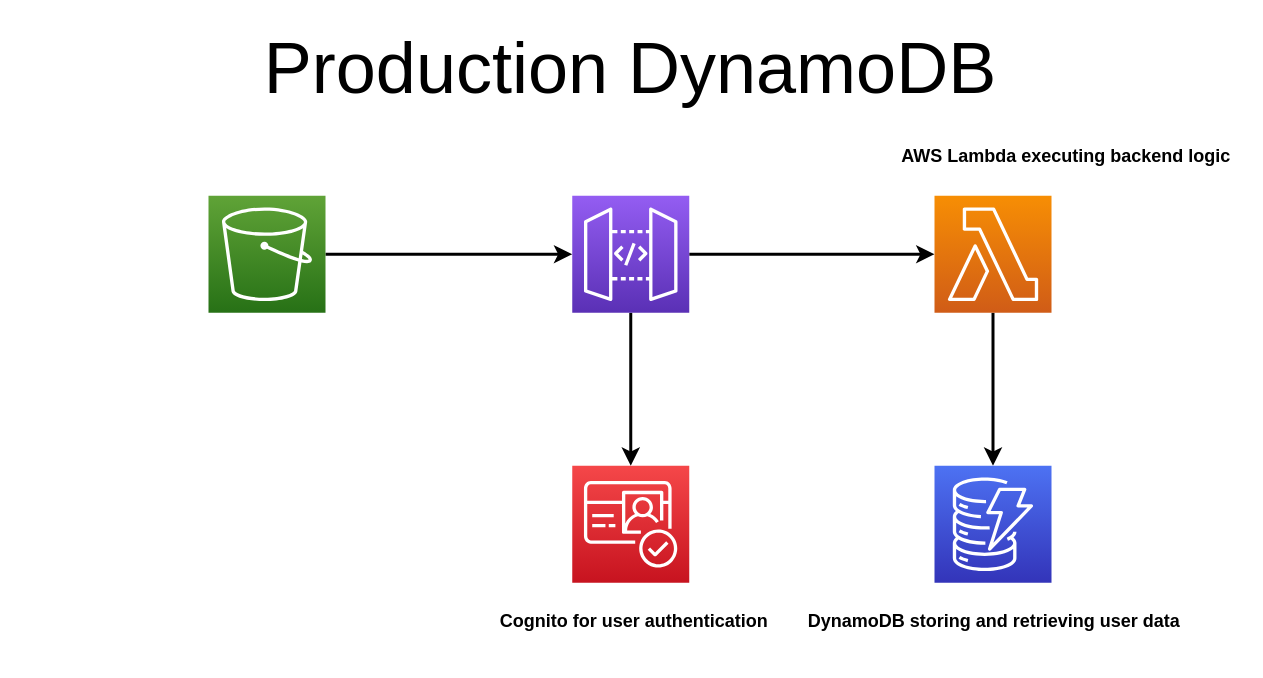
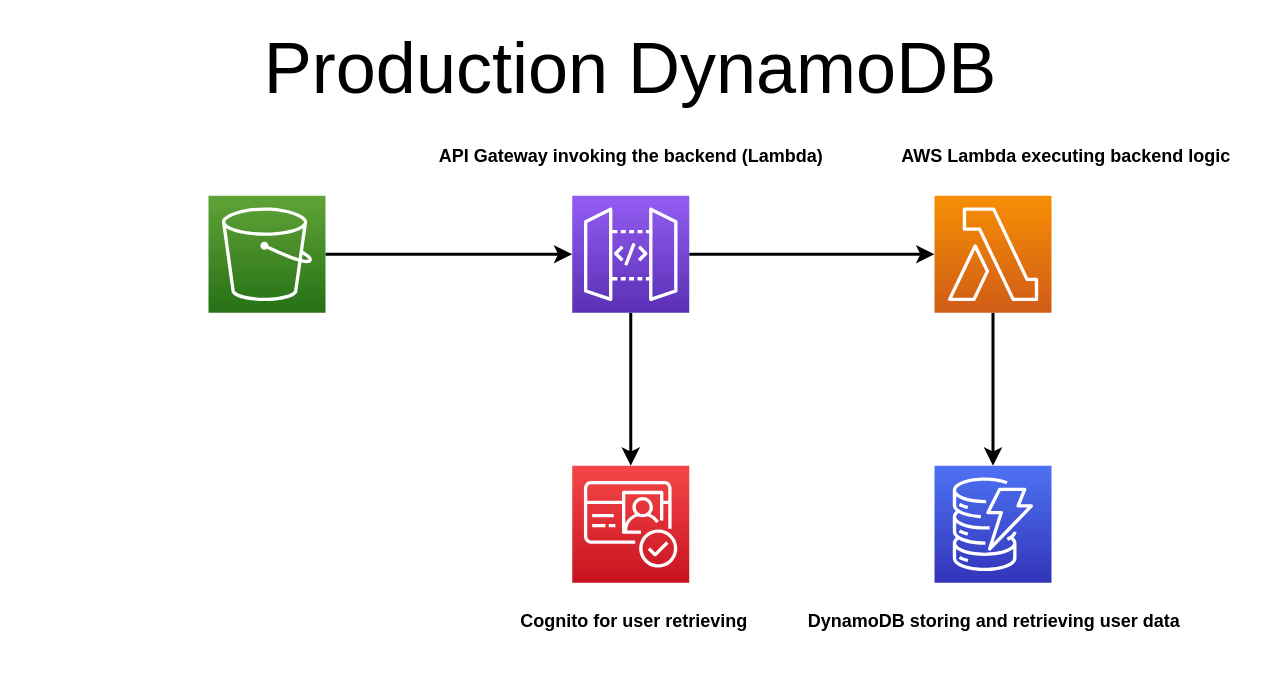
node "API Gateway invoking the backend (Lambda)": added
node "Cognito for user authentication": label "Cognito for user authentication" -> "Cognito for user retrieving"
